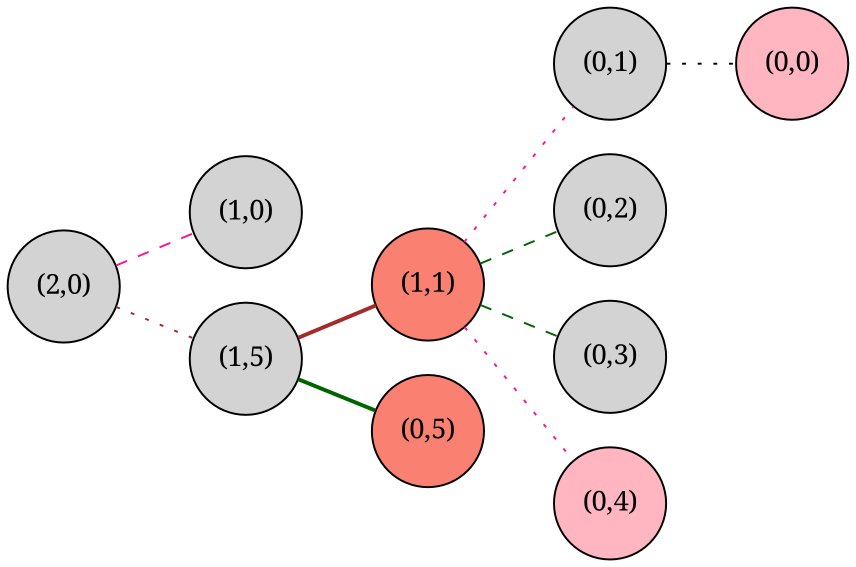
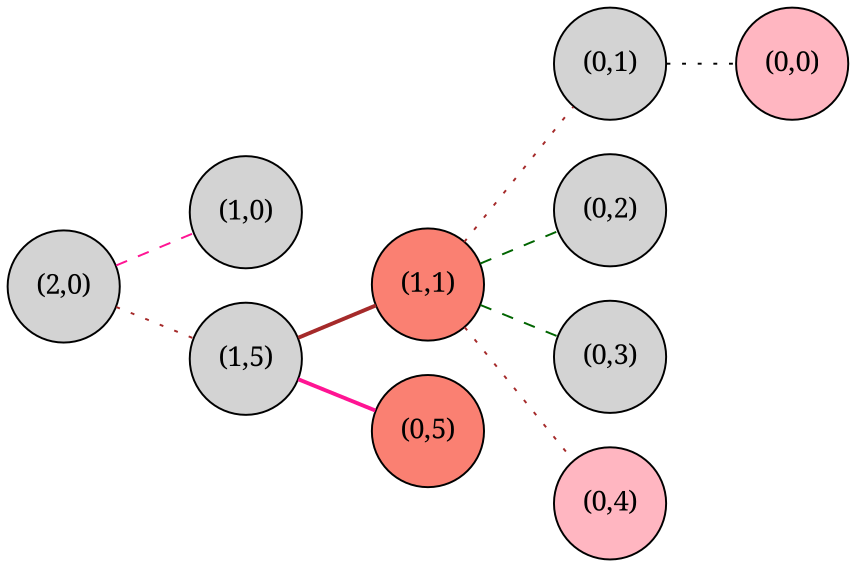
edge "(0,1)" -- "(1,1)": color deeppink -> brown
edge "(1,1)" -- "(0,4)": color deeppink -> brown
edge "(1,5)" -- "(0,5)": color darkgreen -> deeppink
